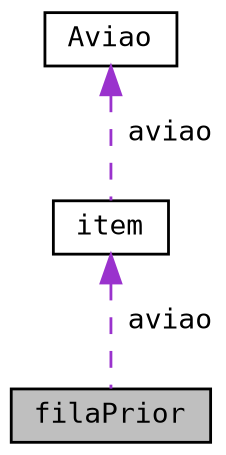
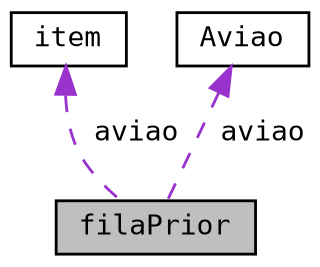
edge "item" -> "Aviao": now "filaPrior" -> "Aviao"
